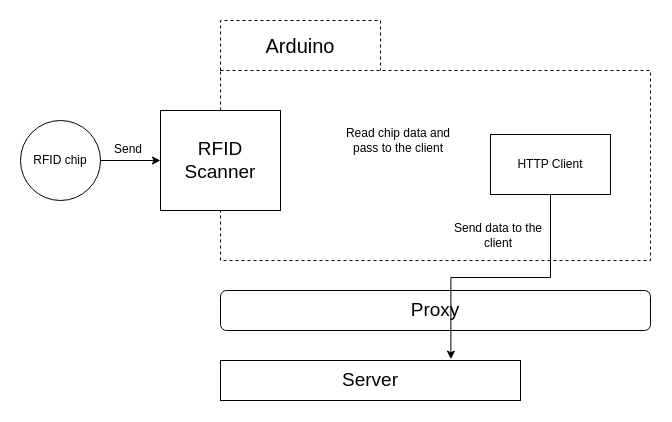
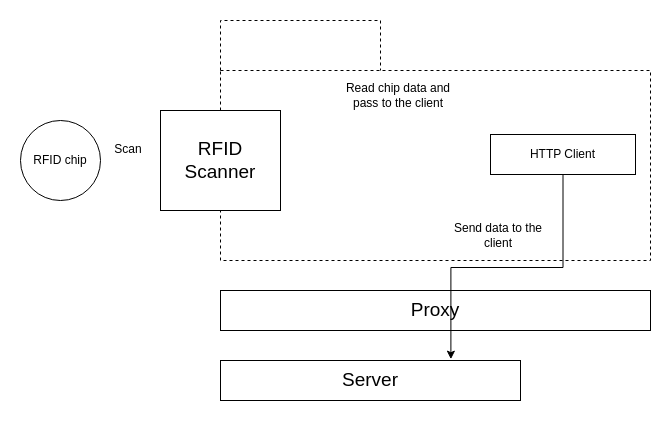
node "Arduino": removed
node "Read chip data and pass to the client": moved (399, 141) -> (399, 96)
node "Send": label "Send" -> "Scan"
edge "RFID chip" -> "RFID Scanner": removed
node "HTTP Client": size 120x60 -> 145x40
node "Proxy": shape rounded rectangle -> rectangle
